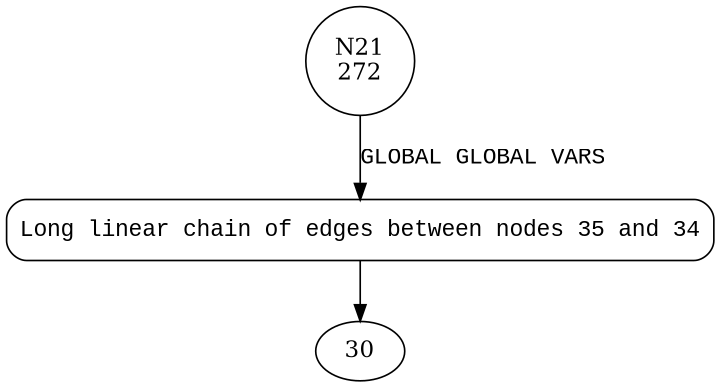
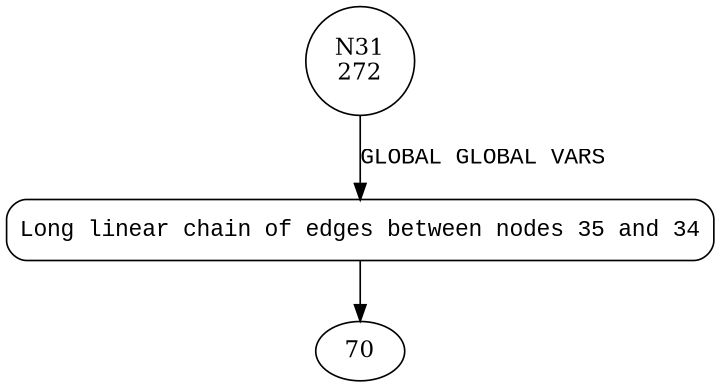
node "N21 272": label "N21 272" -> "N31 272"
node "30": label "30" -> "70"
